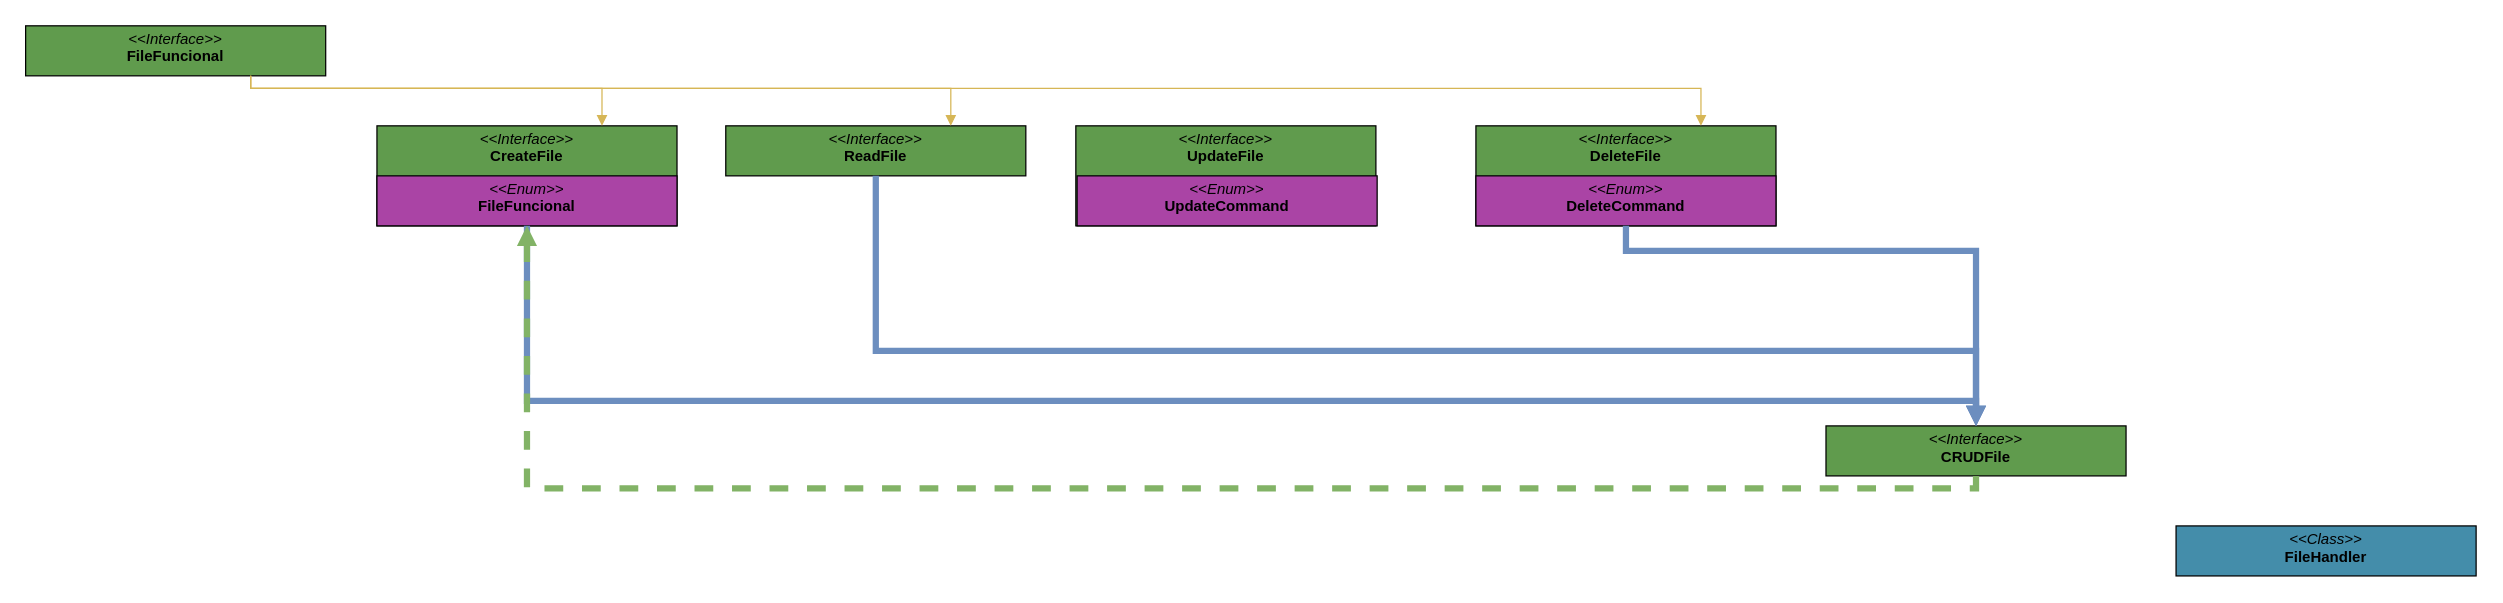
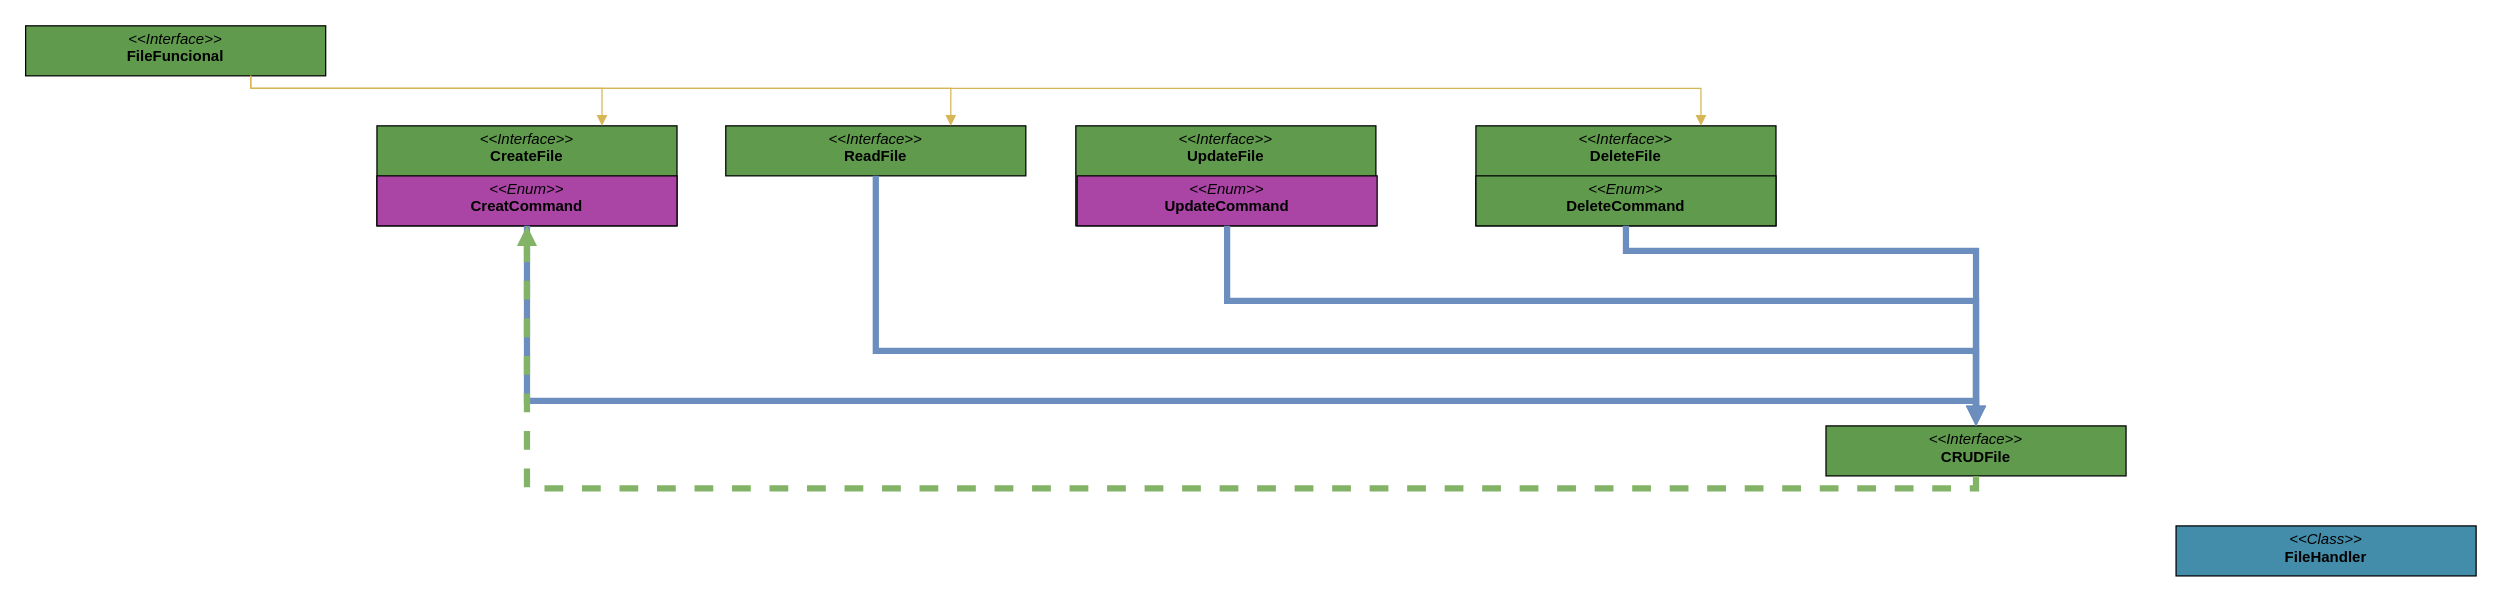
node "<<Enum>> FileFuncional": label "<<Enum>> FileFuncional" -> "<<Enum>> CreatCommand"
node "<<Enum>> DeleteCommand": fillcolor #aa44a5 -> #609b4d
edge "<<Enum>> UpdateCommand" -> "<<Interface>> CRUDFile": added
